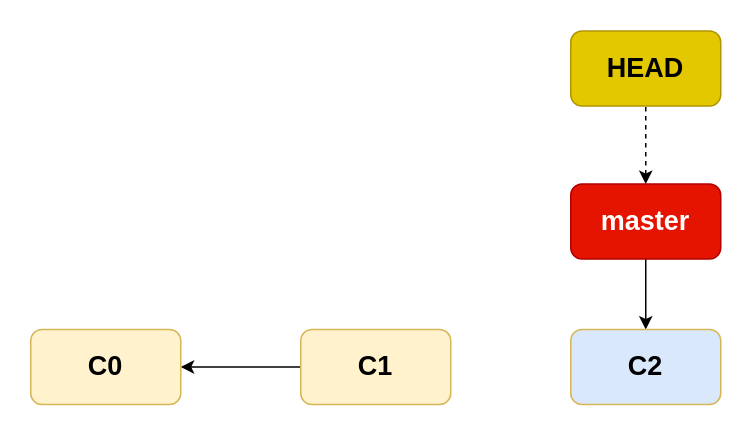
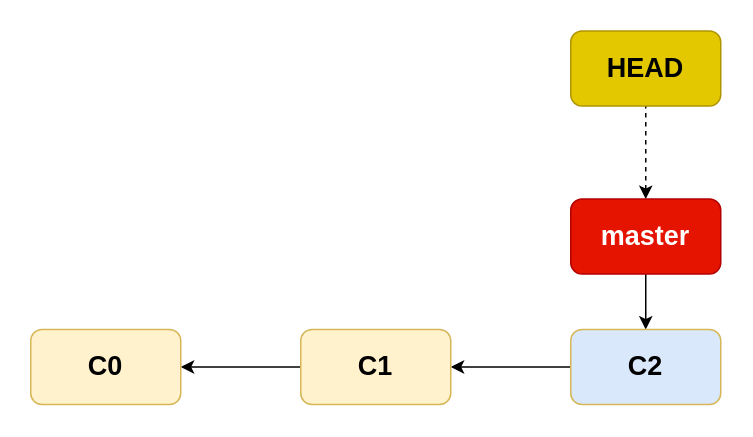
node "master": moved (646, 221) -> (646, 236)
edge "C2" -> "C1": added
